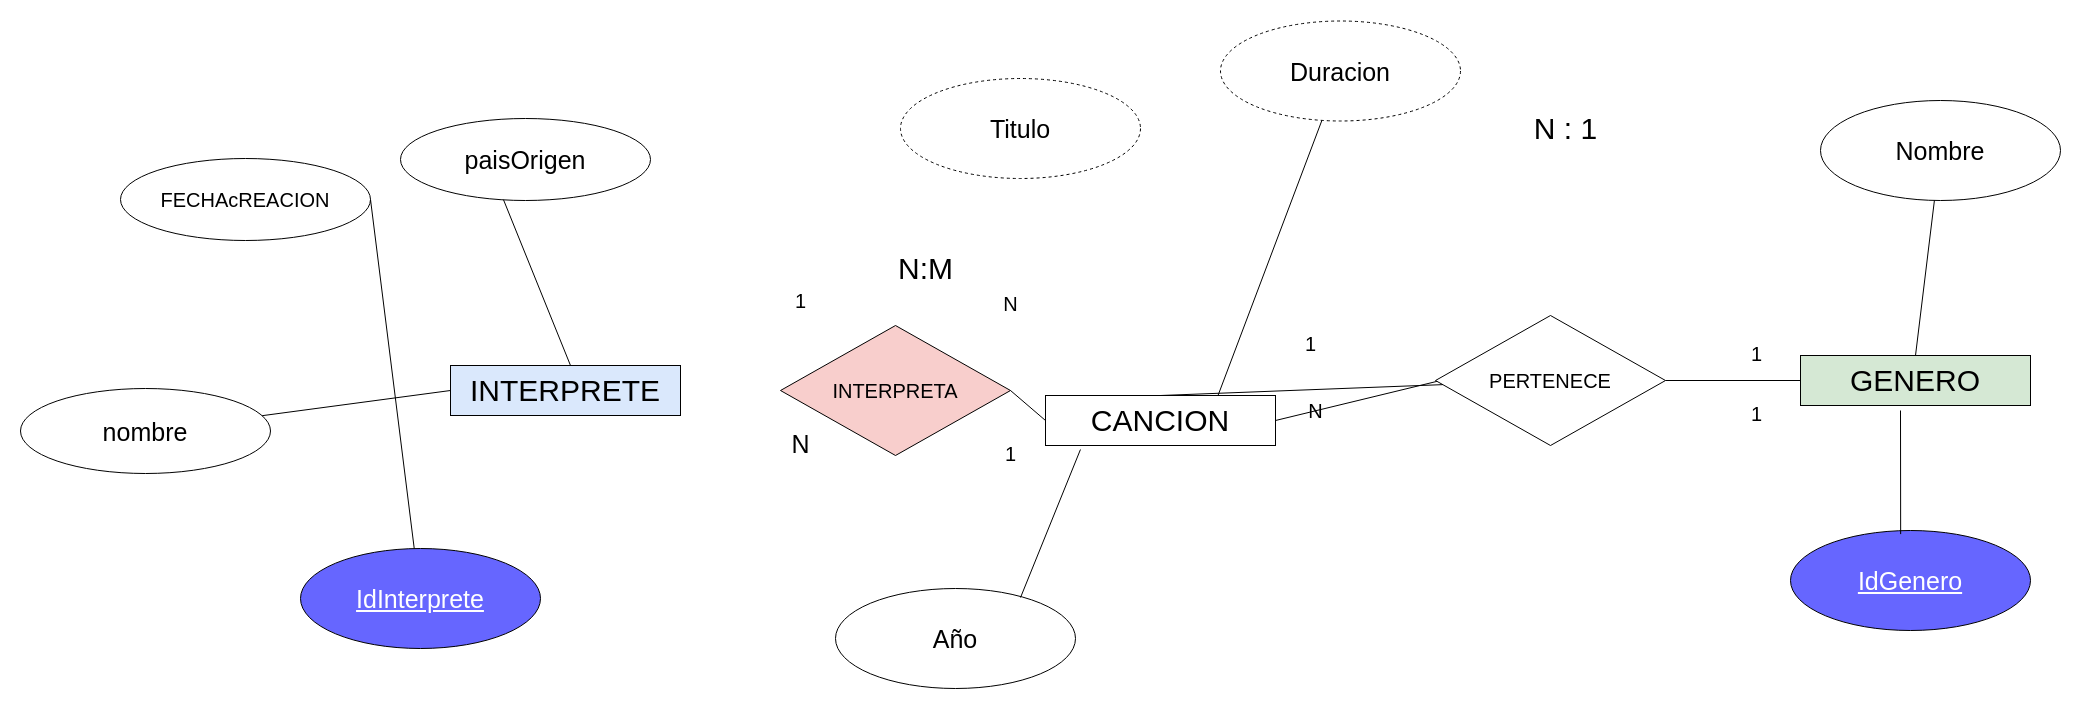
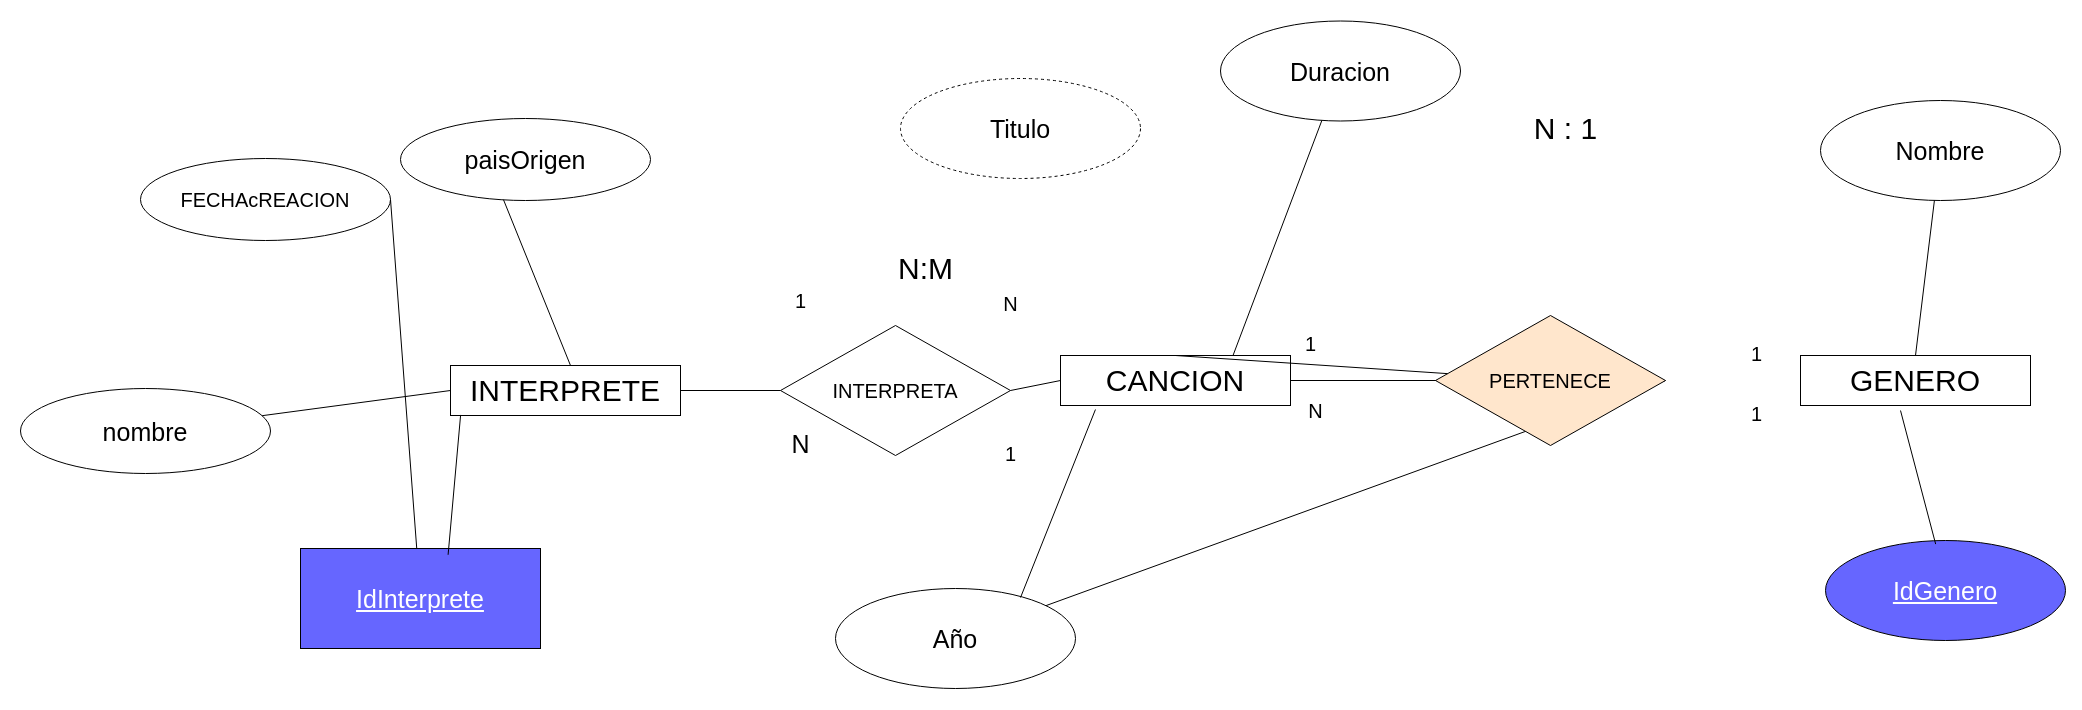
node "Duracion": style dashed -> solid
node "FECHAcREACION": moved (246, 200) -> (266, 200)
node "PERTENECE": fillcolor #ffffff -> #ffe6cc
edge "PERTENECE" -- "GENERO": now "PERTENECE" -- "Año"
node "GENERO": fillcolor #d5e8d4 -> #ffffff
node "INTERPRETE": fillcolor #dae8fc -> #ffffff
edge "INTERPRETE" -- "INTERPRETA": added
node "INTERPRETA": fillcolor #f8cecc -> #ffffff
node "CANCION": moved (1161, 421) -> (1176, 381)
edge "INTERPRETE" -- "IdInterprete": added
node "IdGenero": moved (1911, 581) -> (1946, 591)
node "IdInterprete": shape ellipse -> rectangle
